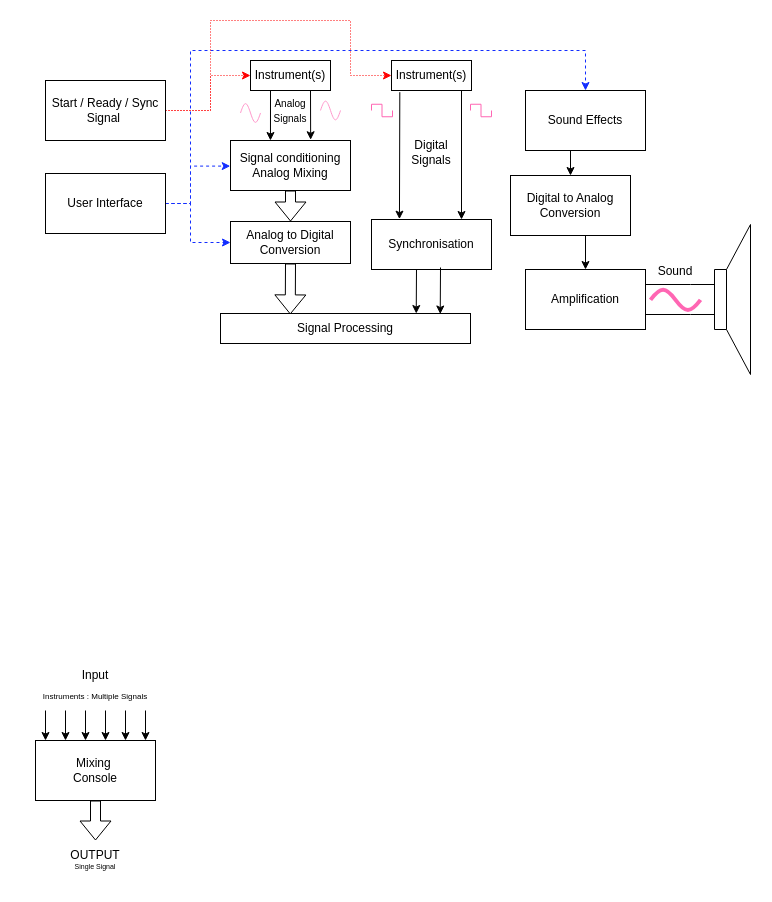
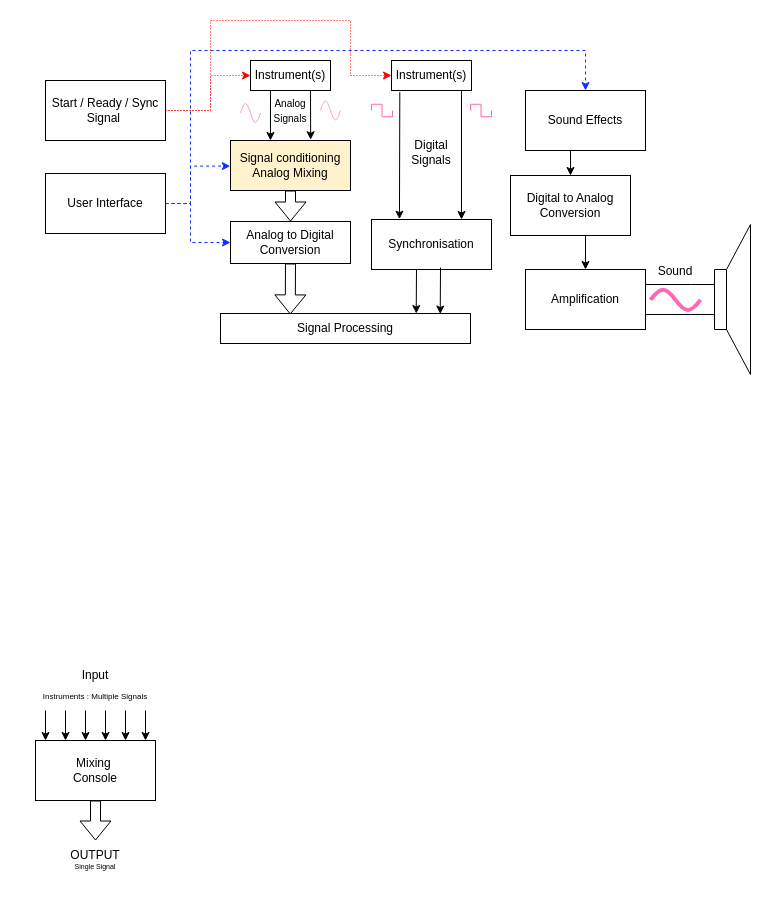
node "Signal conditioning Analog Mixing": fillcolor #ffffff -> #fff2cc
